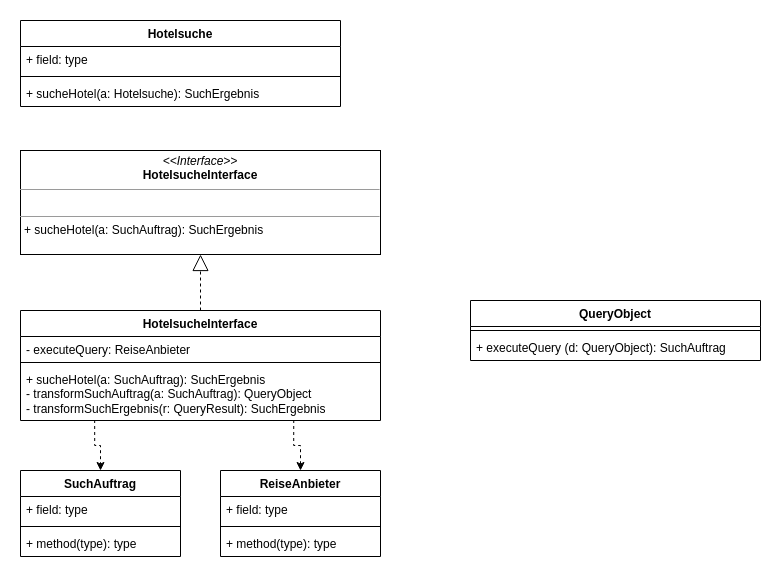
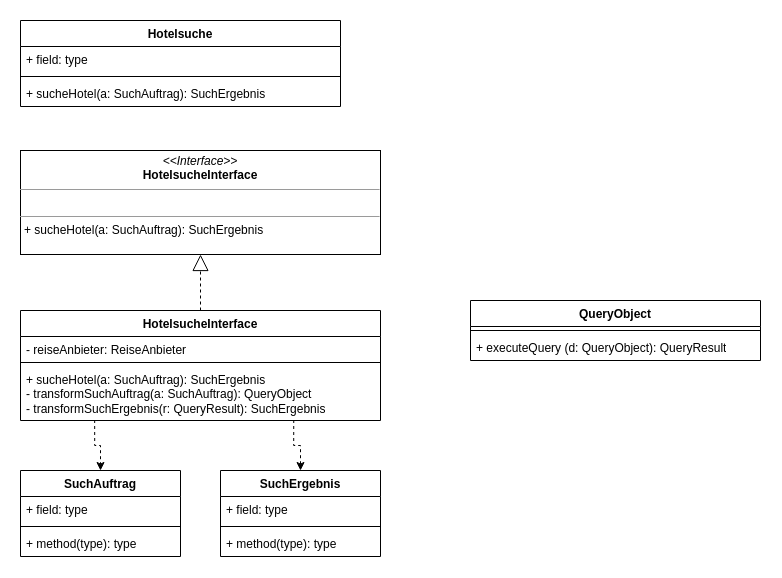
node "+ sucheHotel(a: Hotelsuche): SuchErgebnis": label "+ sucheHotel(a: Hotelsuche): SuchErgebnis" -> "+ sucheHotel(a: SuchAuftrag): SuchErgebnis"
node "+ executeQuery (d: QueryObject): SuchAuftrag": label "+ executeQuery (d: QueryObject): SuchAuftrag" -> "+ executeQuery (d: QueryObject): QueryResult"
node "- executeQuery: ReiseAnbieter": label "- executeQuery: ReiseAnbieter" -> "- reiseAnbieter: ReiseAnbieter"
node "ReiseAnbieter": label "ReiseAnbieter" -> "SuchErgebnis"
